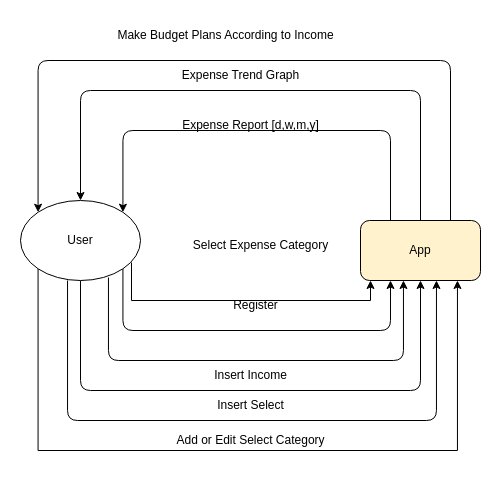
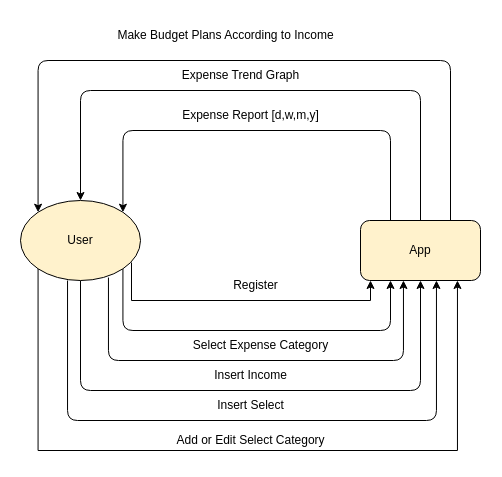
node "Expense Report [d,w,m,y]": moved (251, 126) -> (251, 116)
node "User": fillcolor #ffffff -> #fff2cc
node "Select Expense Category": moved (261, 246) -> (261, 346)
node "Register": moved (256, 306) -> (256, 286)
